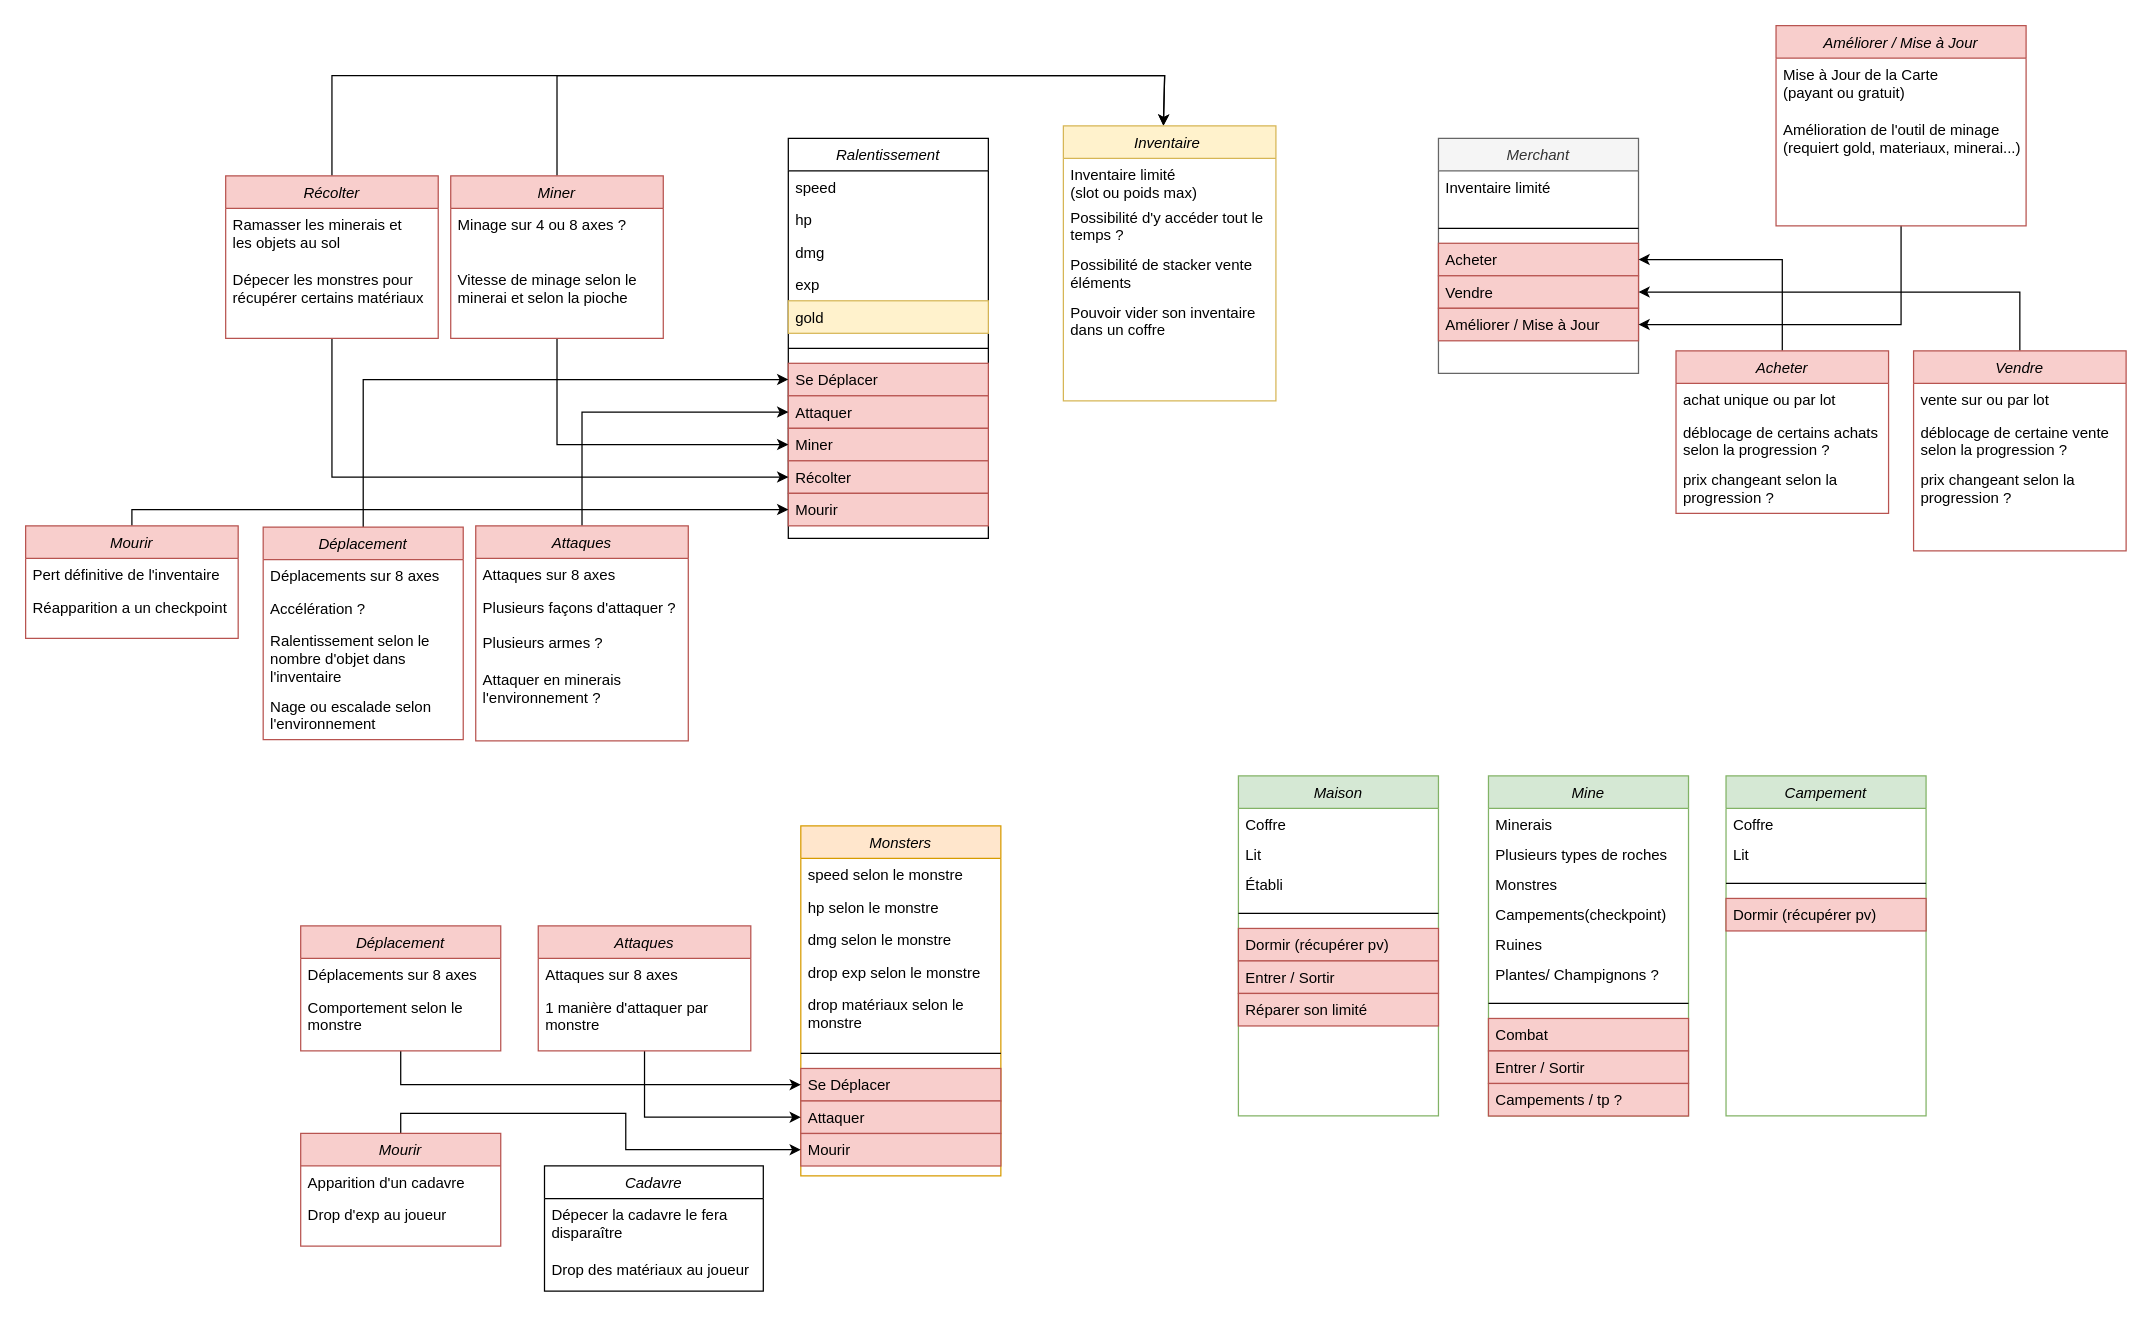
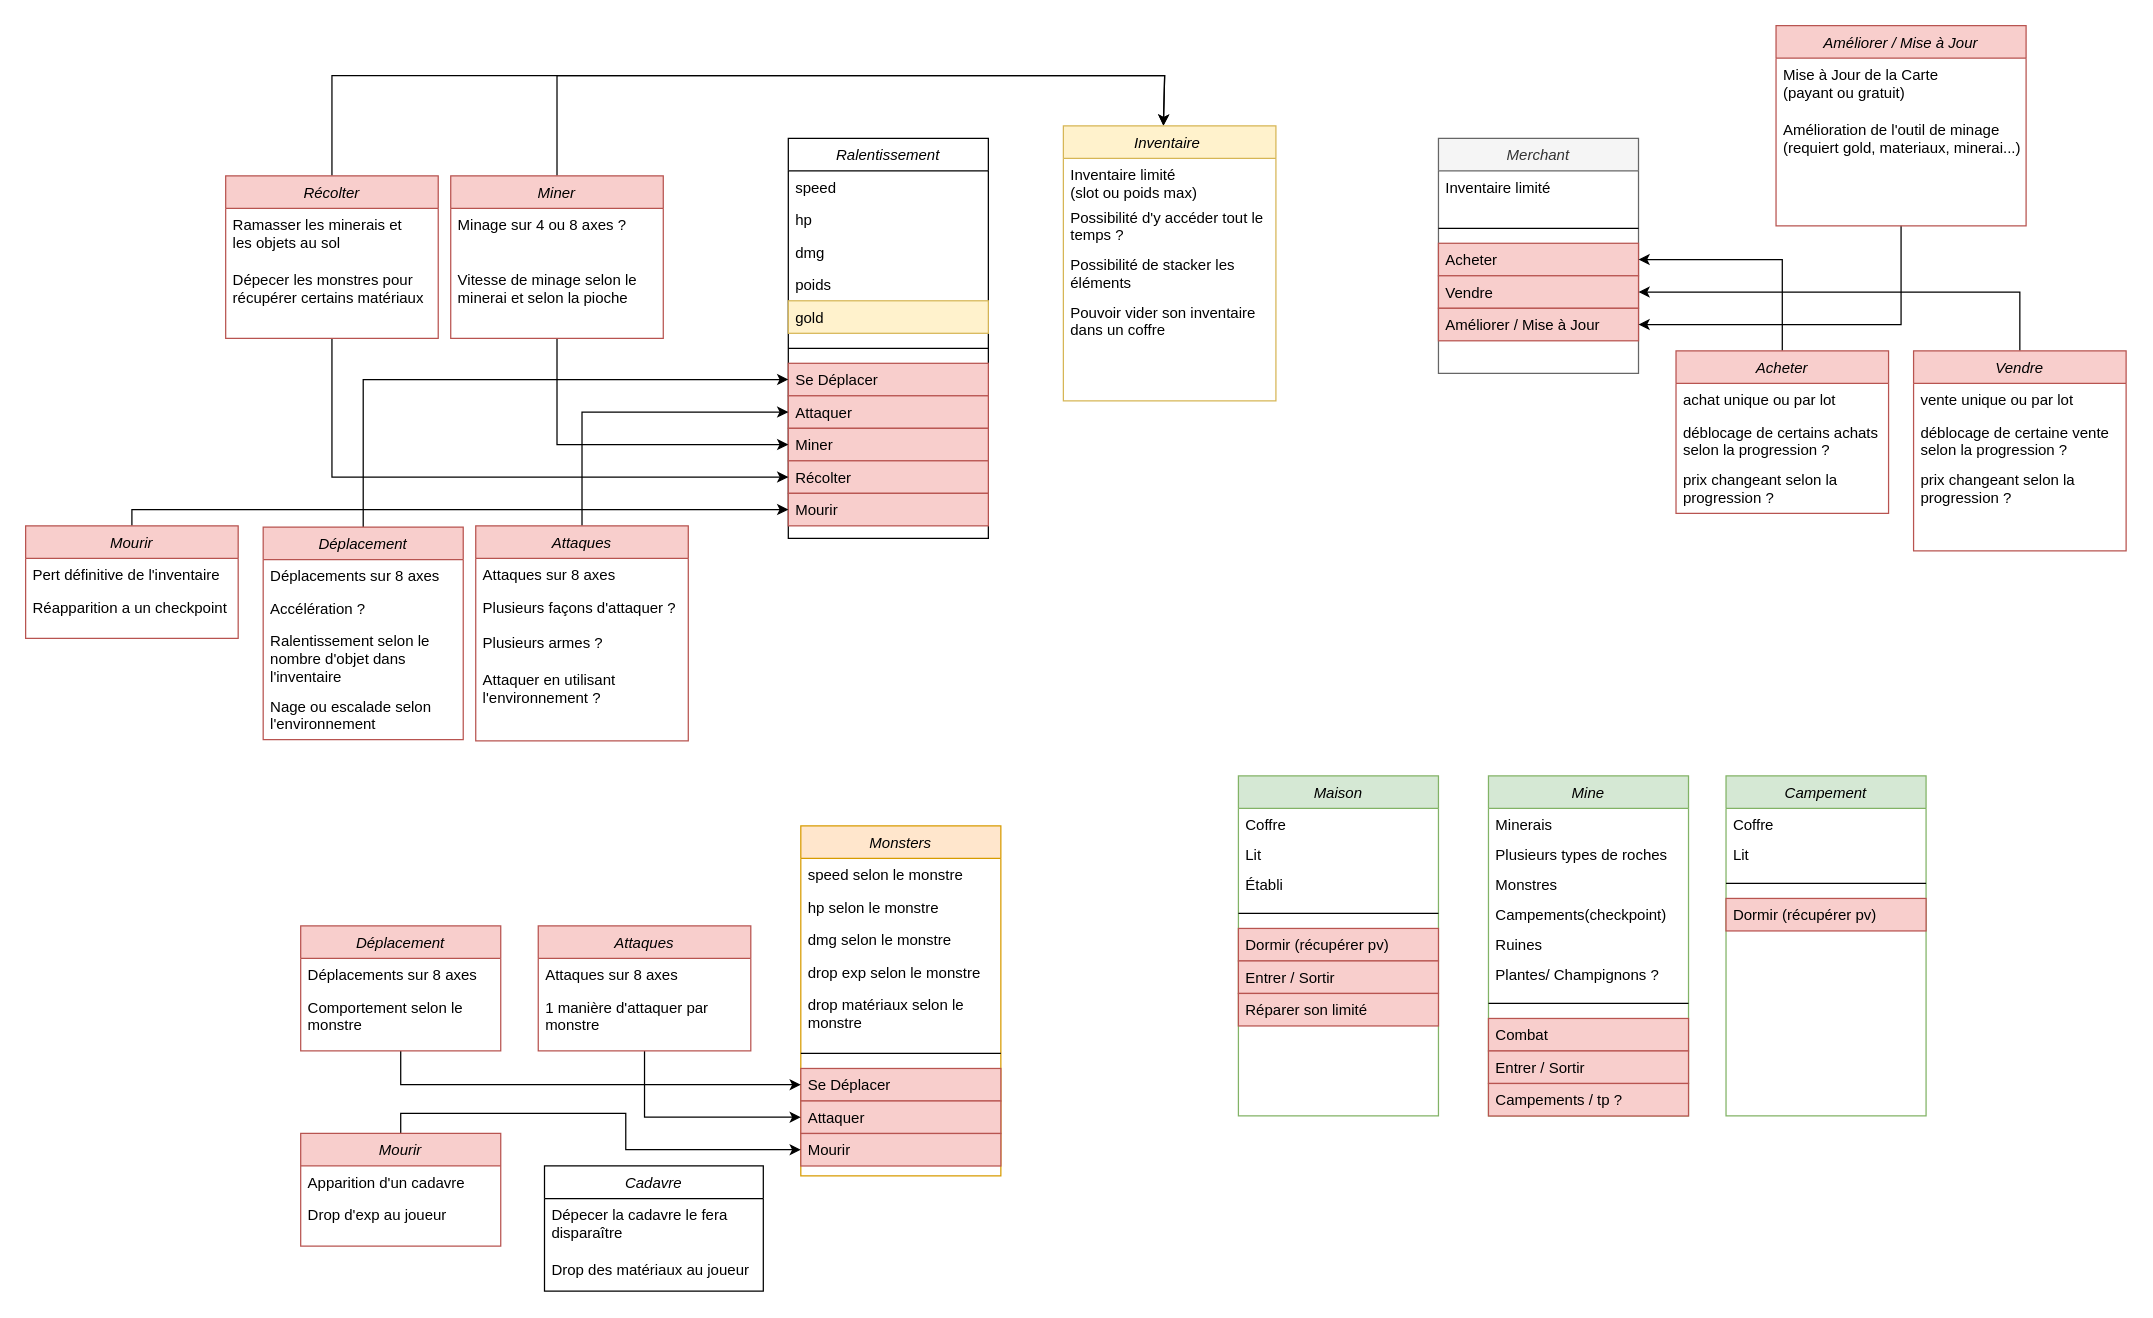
node "Possibilité de stacker vente éléments": label "Possibilité de stacker vente éléments" -> "Possibilité de stacker les éléments"
node "exp": label "exp" -> "poids"
node "vente sur ou par lot": label "vente sur ou par lot" -> "vente unique ou par lot"
node "Attaquer en minerais l'environnement ?": label "Attaquer en minerais l'environnement ?" -> "Attaquer en utilisant l'environnement ?"
